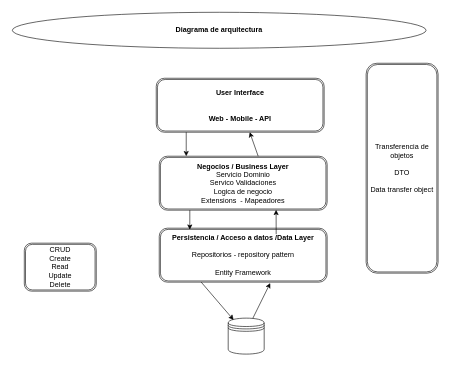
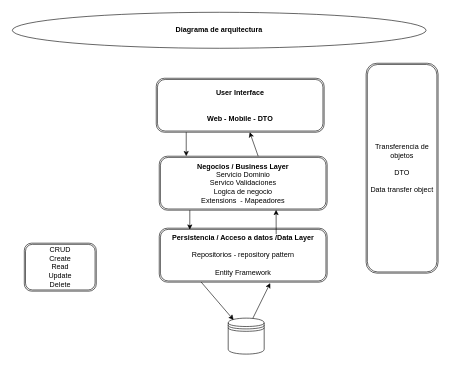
node "User Interface Web - Mobile - API": label "User Interface Web - Mobile - API" -> "User Interface Web - Mobile - DTO"
